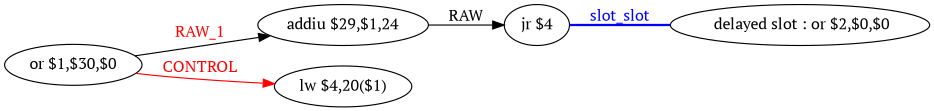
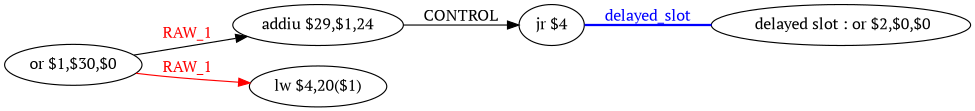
edge "addiu $29,$1,24" -> "jr $4": label "RAW" -> "CONTROL"
edge "jr $4" -- "delayed slot : or $2,$0,$0": label "slot_slot" -> "delayed_slot"
edge "or $1,$30,$0" -> "lw $4,20($1)": label "CONTROL" -> "RAW_1"
